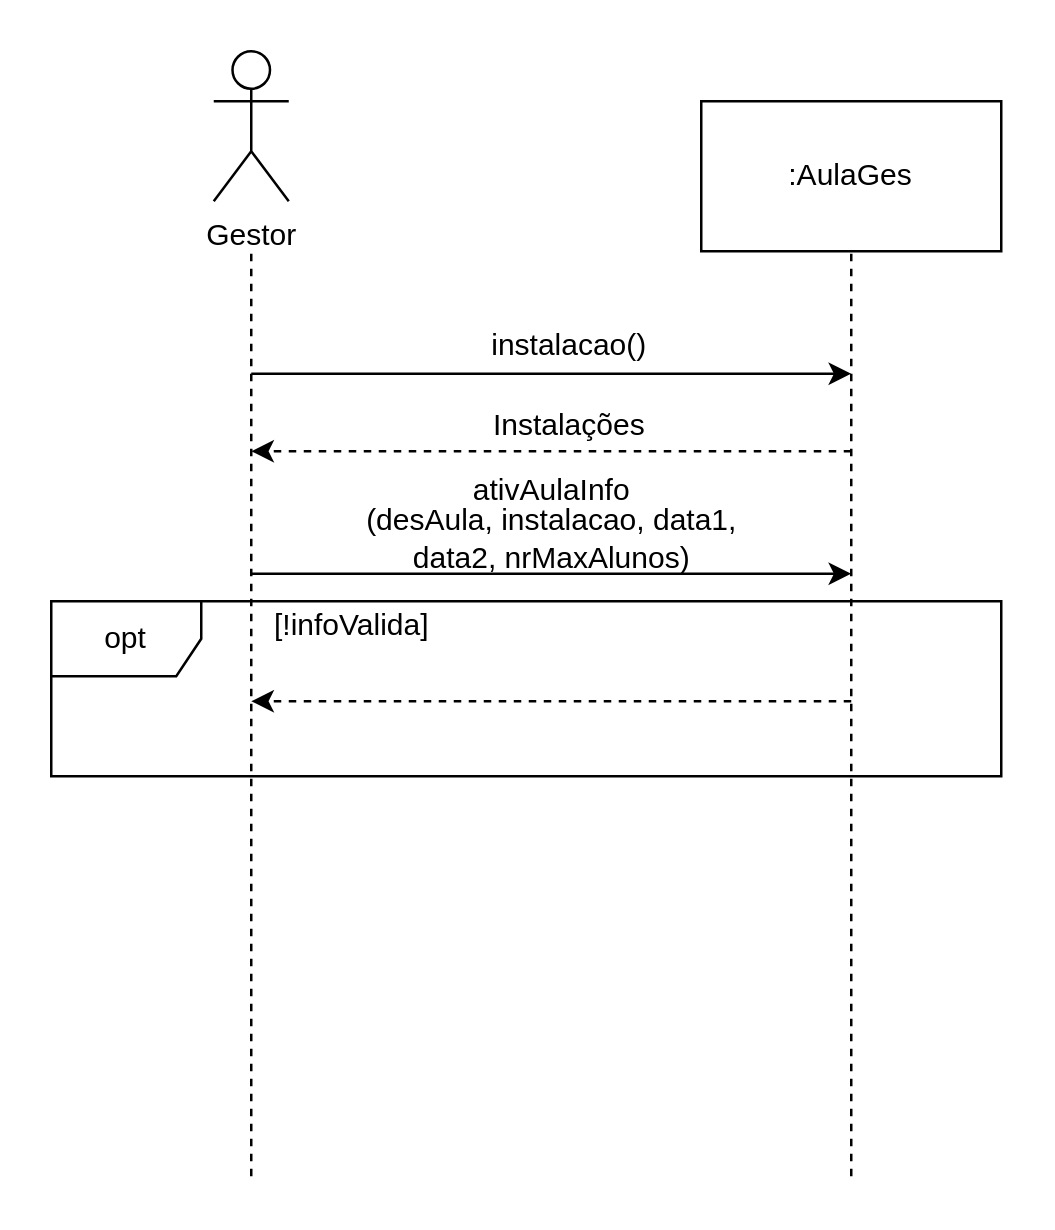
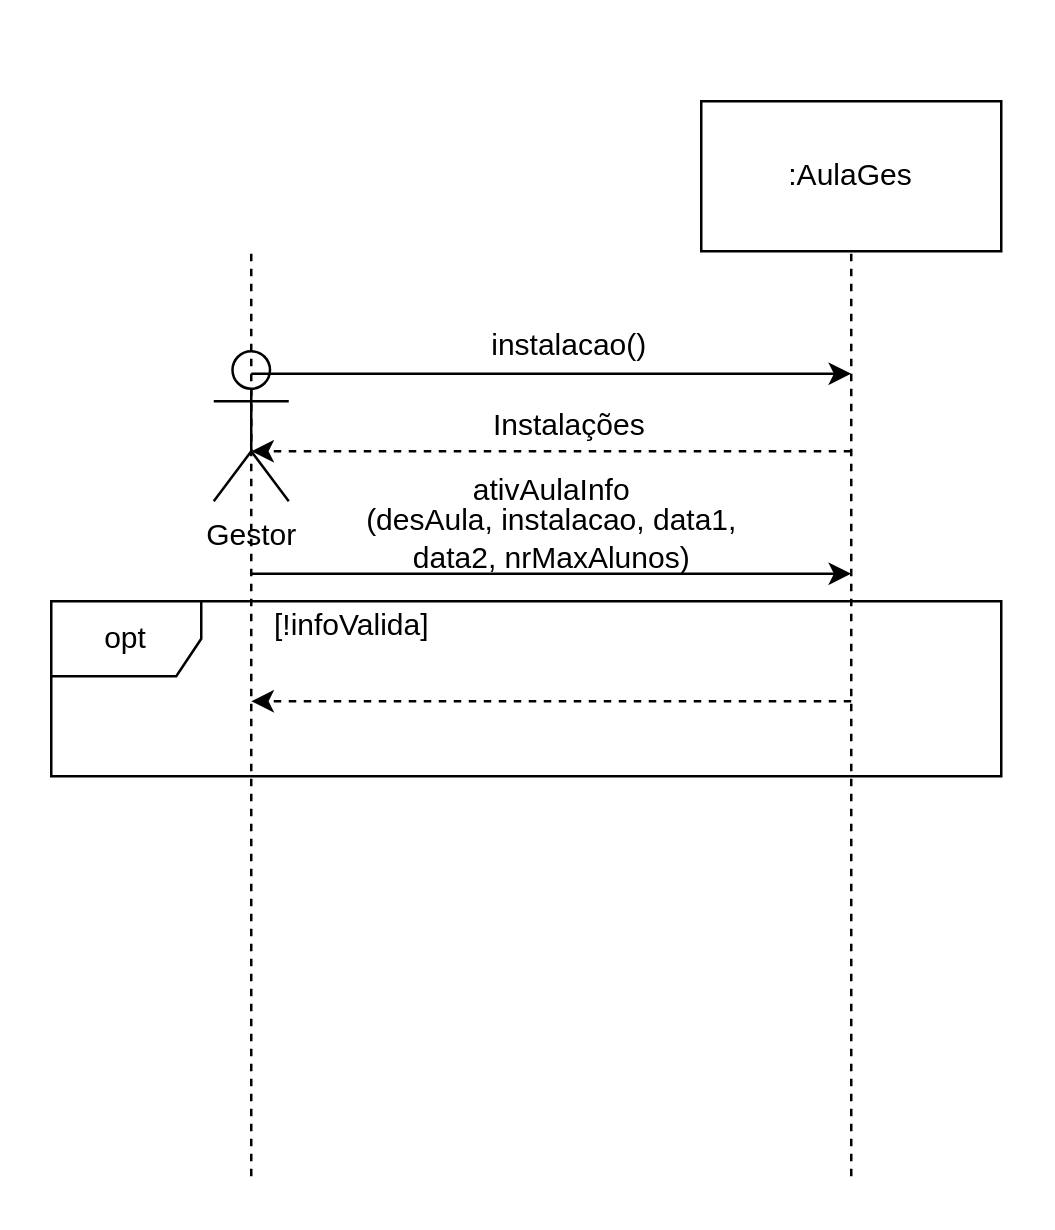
node "Gestor": moved (251, 126) -> (251, 426)
